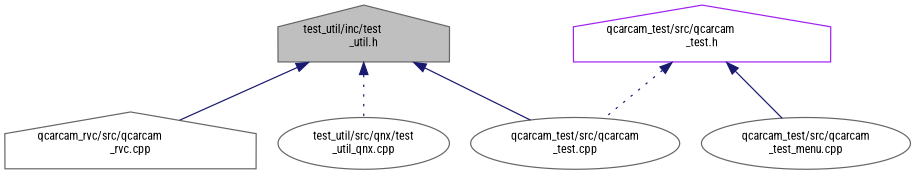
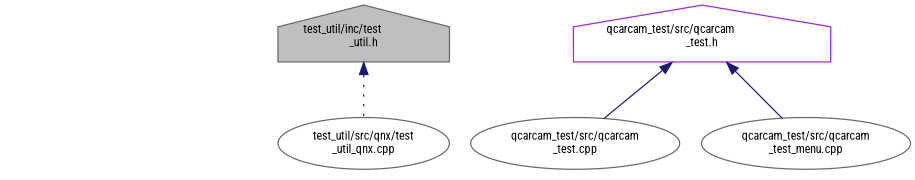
edge "qcarcam_test/src/qcarcam _test.cpp" -> "test_util/inc/test _util.h": removed
edge "qcarcam_test/src/qcarcam _test.cpp" -> "qcarcam_test/src/qcarcam _test.h": style dotted -> solid
node "qcarcam_rvc/src/qcarcam _rvc.cpp": removed
